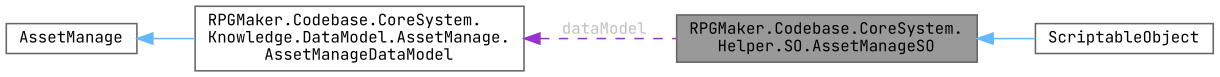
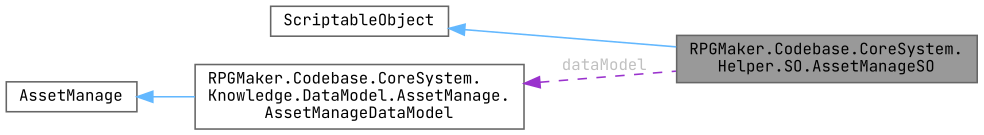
edge "ScriptableObject" -> "RPGMaker.Codebase.CoreSystem. Helper.SO.AssetManageSO": reversed
